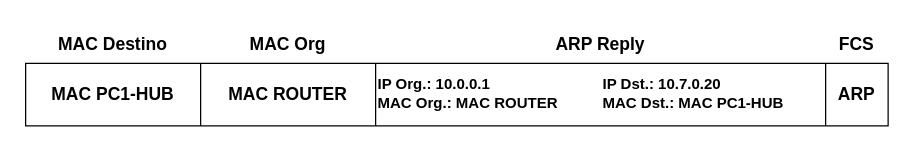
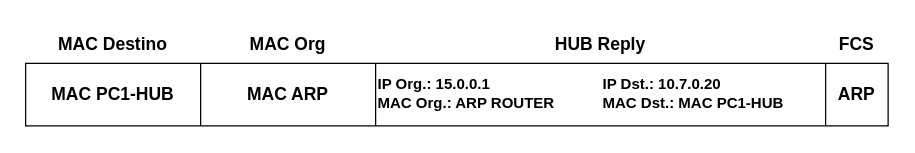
node "ARP Reply": label "ARP Reply" -> "HUB Reply"
node "IP Org.: 10.0.0.1": label "IP Org.: 10.0.0.1" -> "IP Org.: 15.0.0.1"
node "MAC ROUTER": label "MAC ROUTER" -> "MAC ARP"
node "MAC Org.: MAC ROUTER": label "MAC Org.: MAC ROUTER" -> "MAC Org.: ARP ROUTER"
